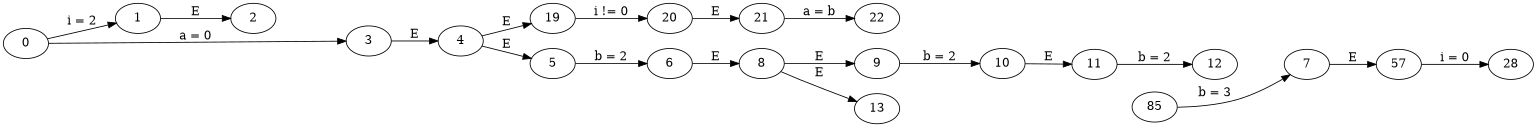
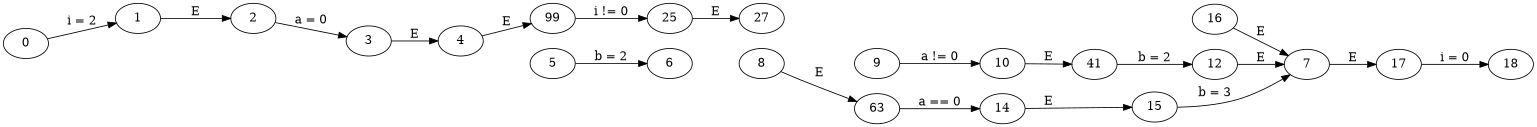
node "19": label "19" -> "99"
node "20": label "20" -> "25"
node "21": label "21" -> "27"
node "22": removed
node "16": added
edge "0" -> "3": now "2" -> "3"
edge "4" -> "5": removed, label "E"
edge "9" -> "10": label " b = 2 " -> " a != 0 "
edge "6" -> "8": removed, label "E"
edge "8" -> "9": removed, label "E"
node "11": label "11" -> "41"
edge "12" -> "7": added, label "E"
node "57": label "57" -> "17"
node "28": label "28" -> "18"
node "85": label "85" -> "15"
node "13": label "13" -> "63"
node "14": added
